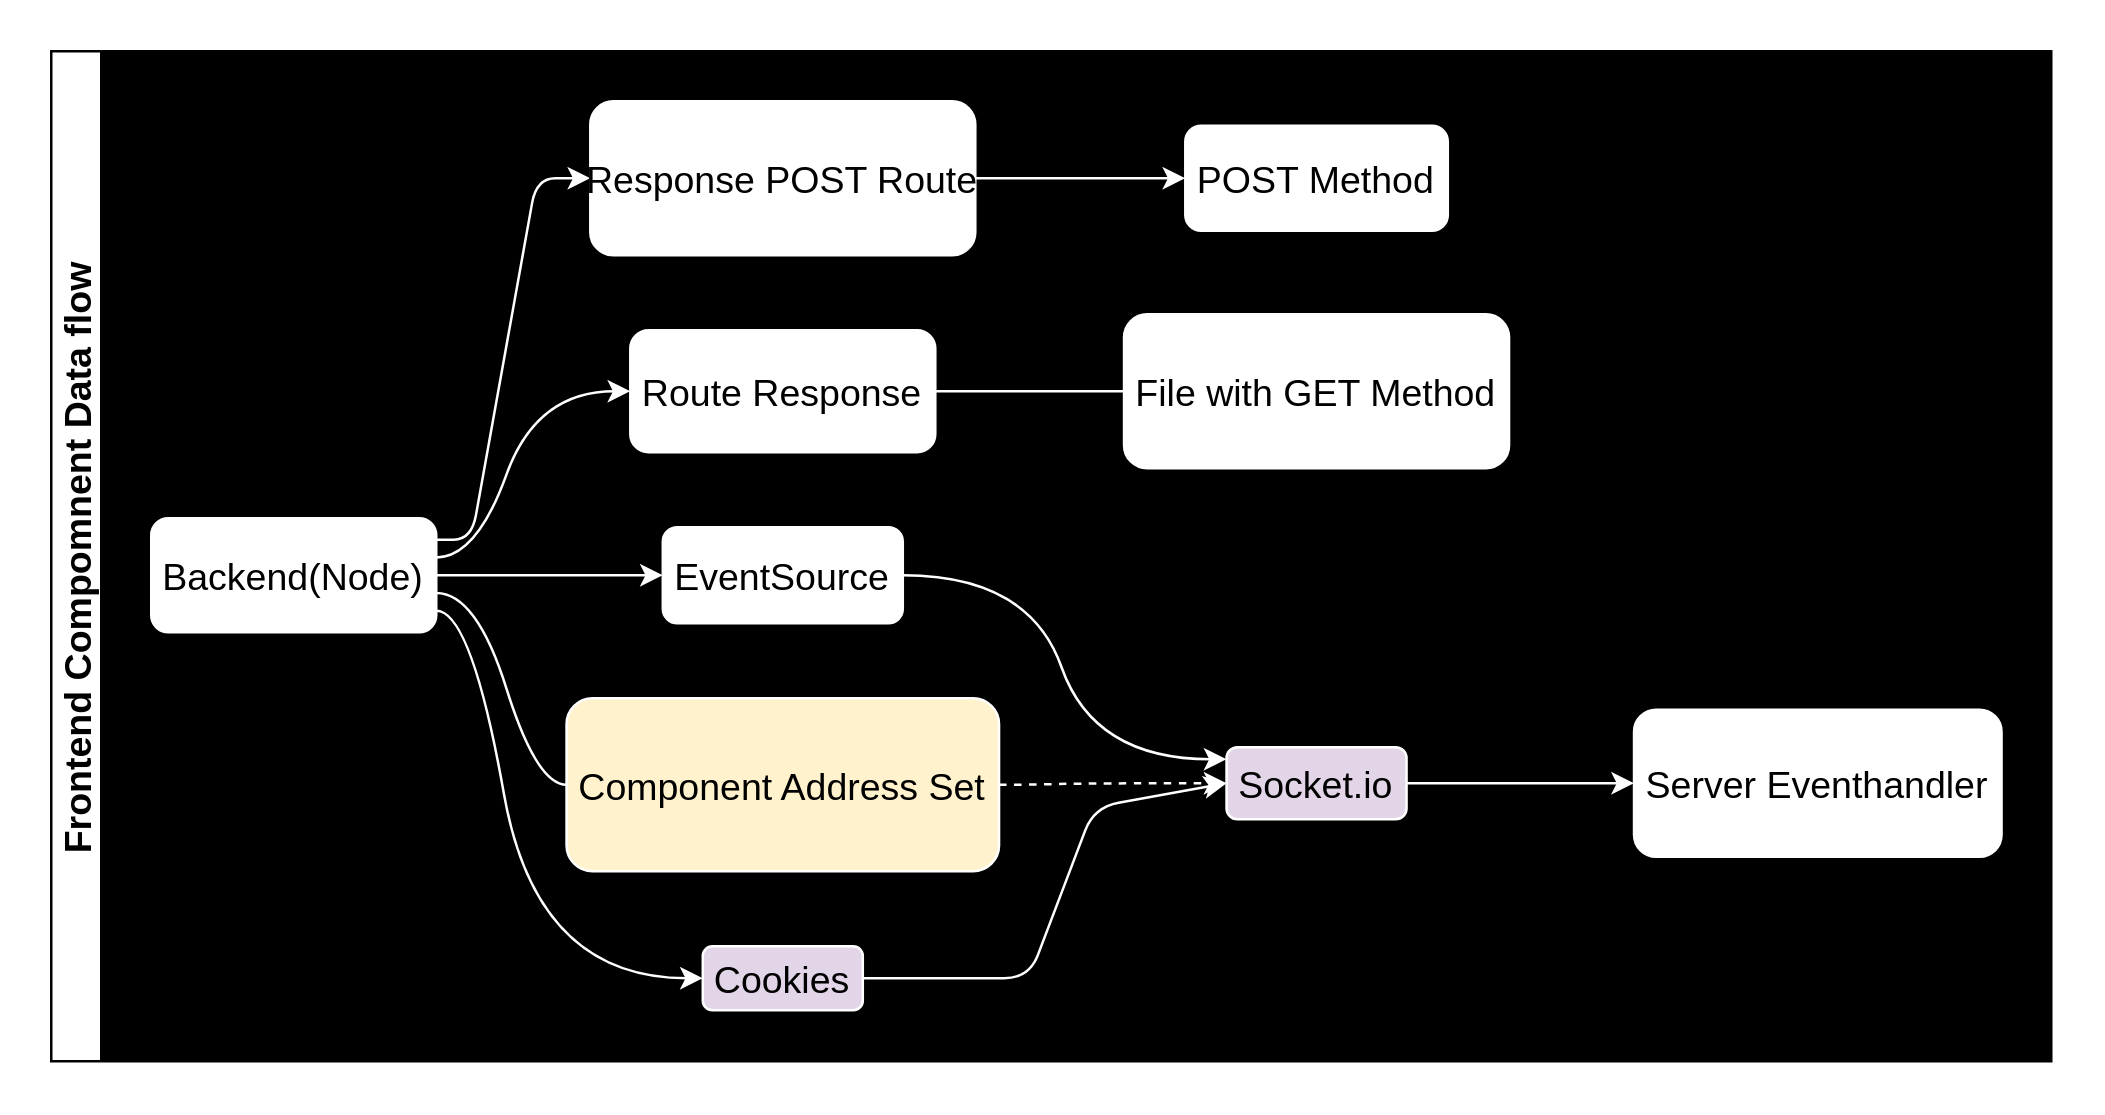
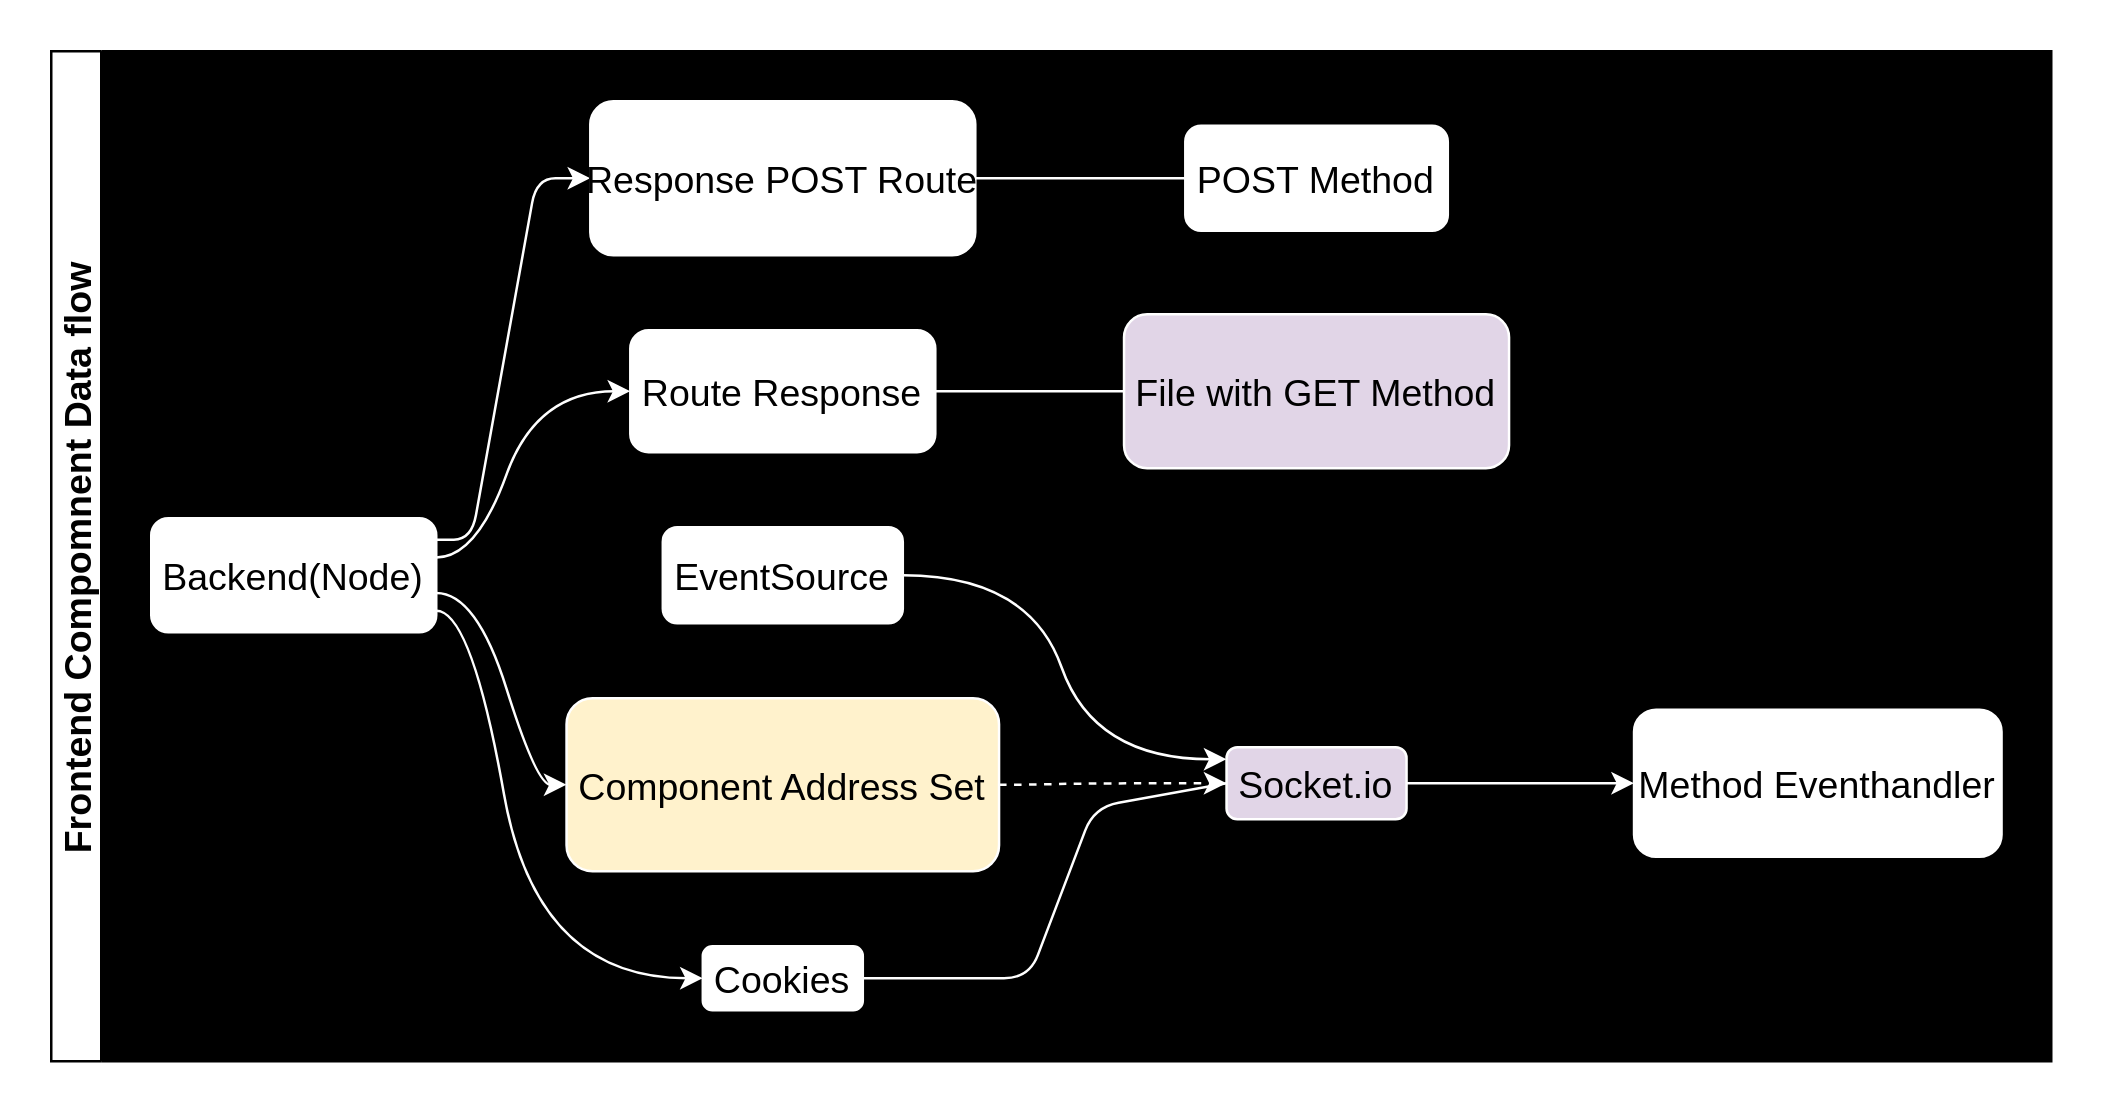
edge "Response POST Route" -> "POST Method": arrowhead classic -> none
node "File with GET Method": fillcolor #ffffff -> #e1d5e7
edge "Backend(Node)" -> "EventSource": removed
edge "Backend(Node)" -- "Component Address Set": arrowhead none -> classic
node "Server Eventhandler": label "Server Eventhandler" -> "Method Eventhandler"
edge "Cookies" -> "Socket.io": arrowhead classic -> none
node "Cookies": fillcolor #e1d5e7 -> #ffffff
